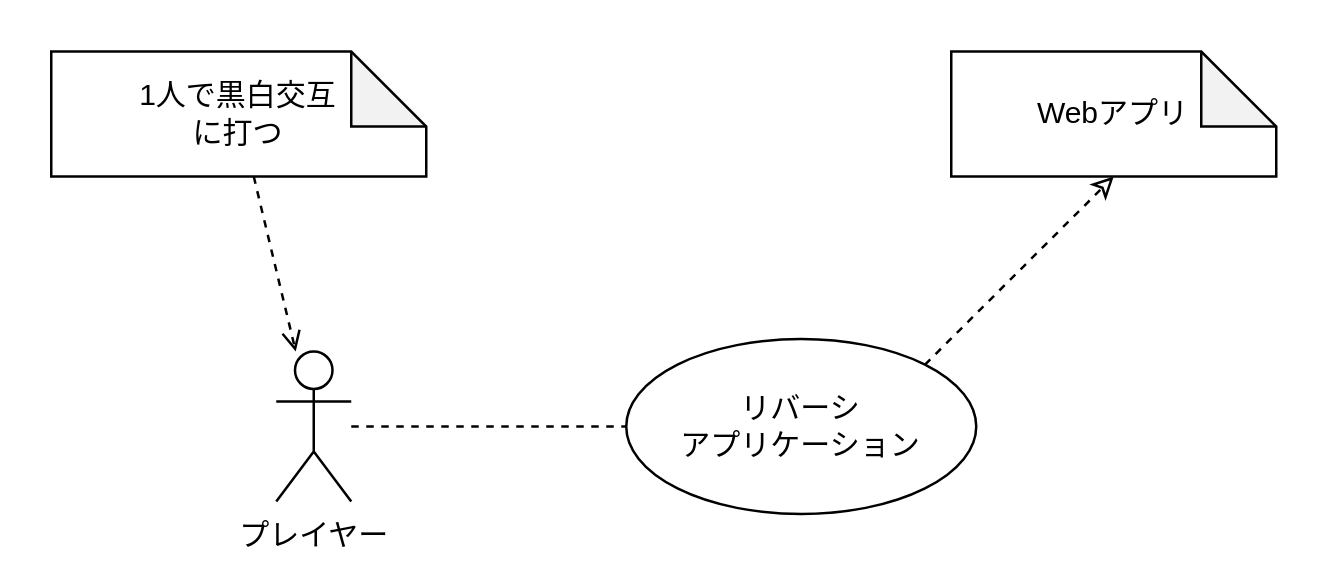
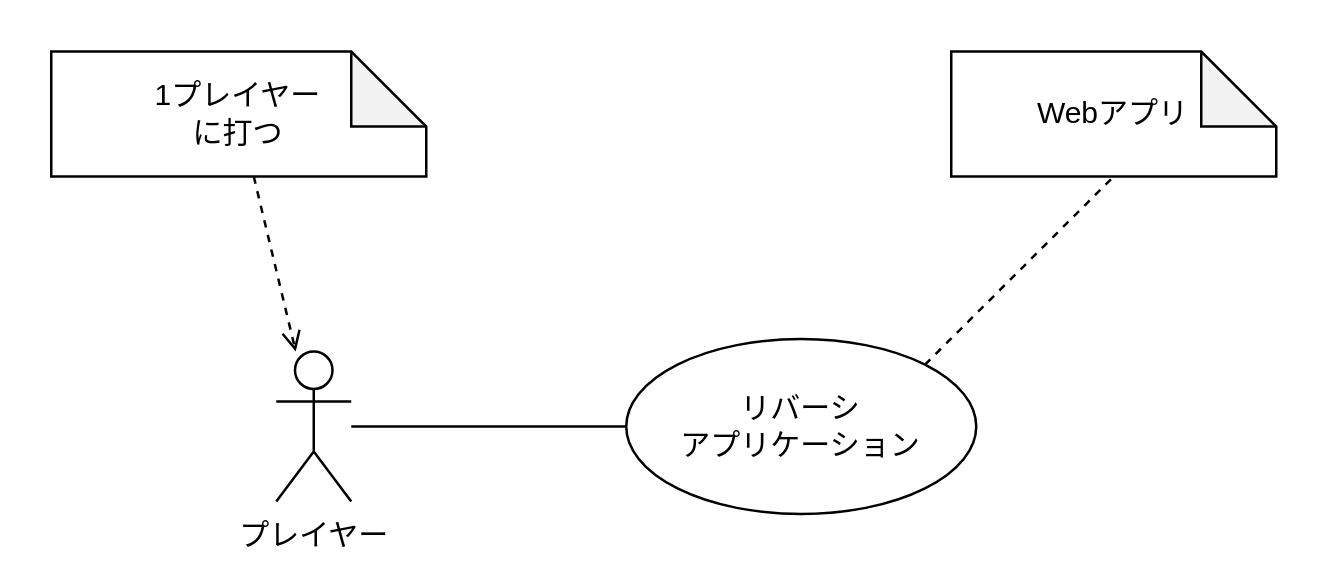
node "1人で黒白交互 に打つ": label "1人で黒白交互 に打つ" -> "1プレイヤー に打つ"
edge "リバーシ アプリケーション" -> "Webアプリ": arrowhead classic -> none
edge "プレイヤー" -- "リバーシ アプリケーション": style dashed -> solid
